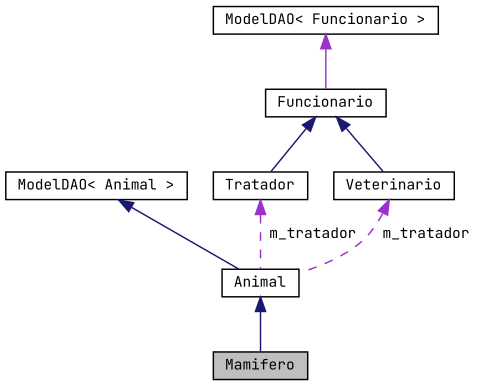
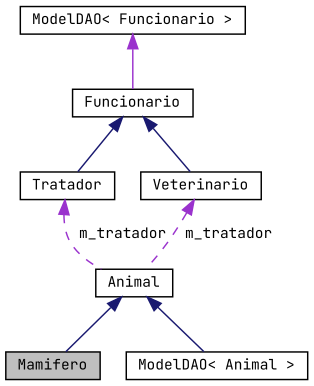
edge "Animal" -> "ModelDAO< Animal >": reversed
